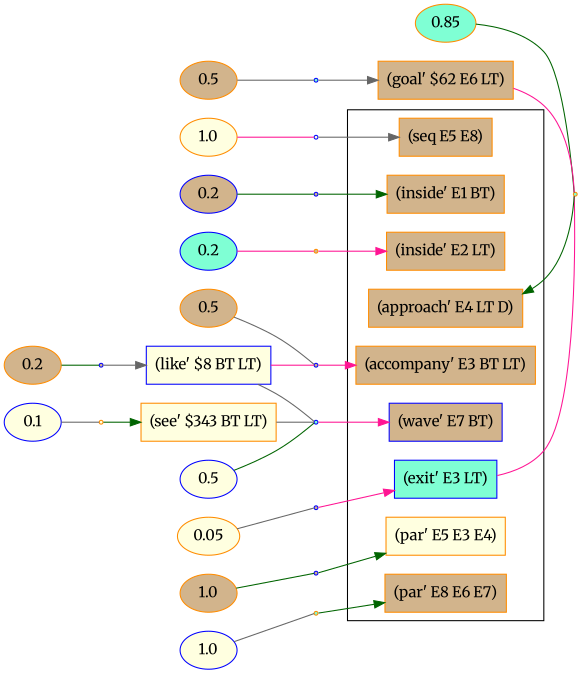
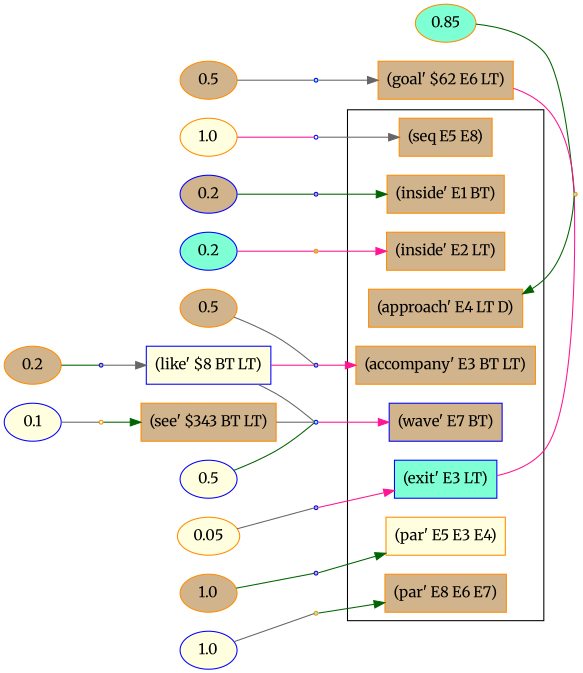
node "(see' $343 BT LT)": fillcolor lightyellow -> tan
